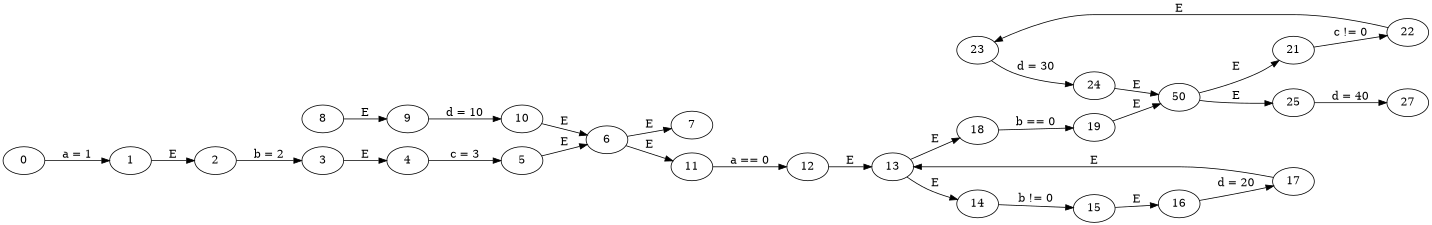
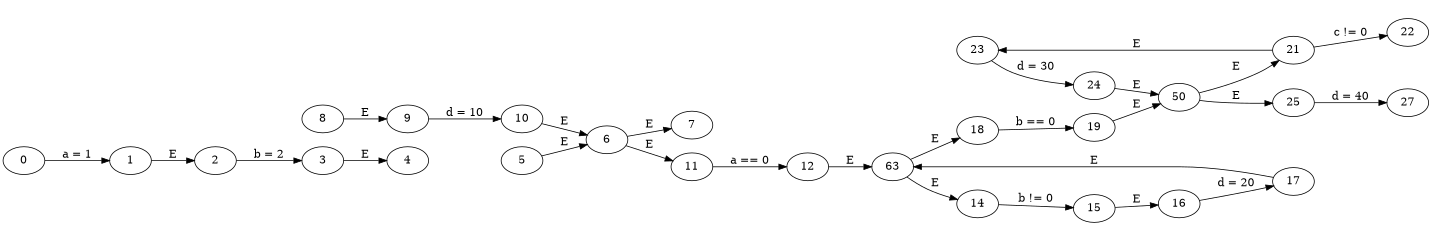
edge "22" -> "23": now "21" -> "23"
edge "4" -> "5": removed, label "c = 3"
node "13": label "13" -> "63"
